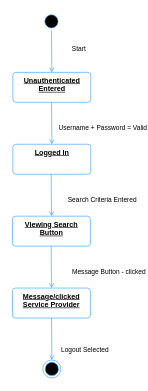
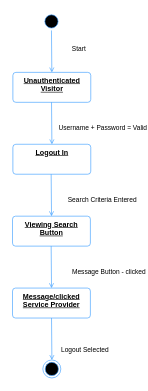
node "Unauthenticated Entered": label "Unauthenticated Entered" -> "Unauthenticated Visitor"
node "Logged In": label "Logged In" -> "Logout In"
